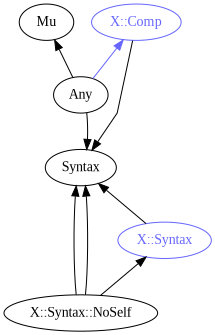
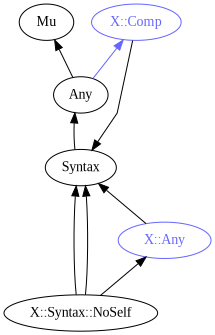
edge "Any" -> "Syntax": reversed
node "X::Syntax": label "X::Syntax" -> "X::Any"
